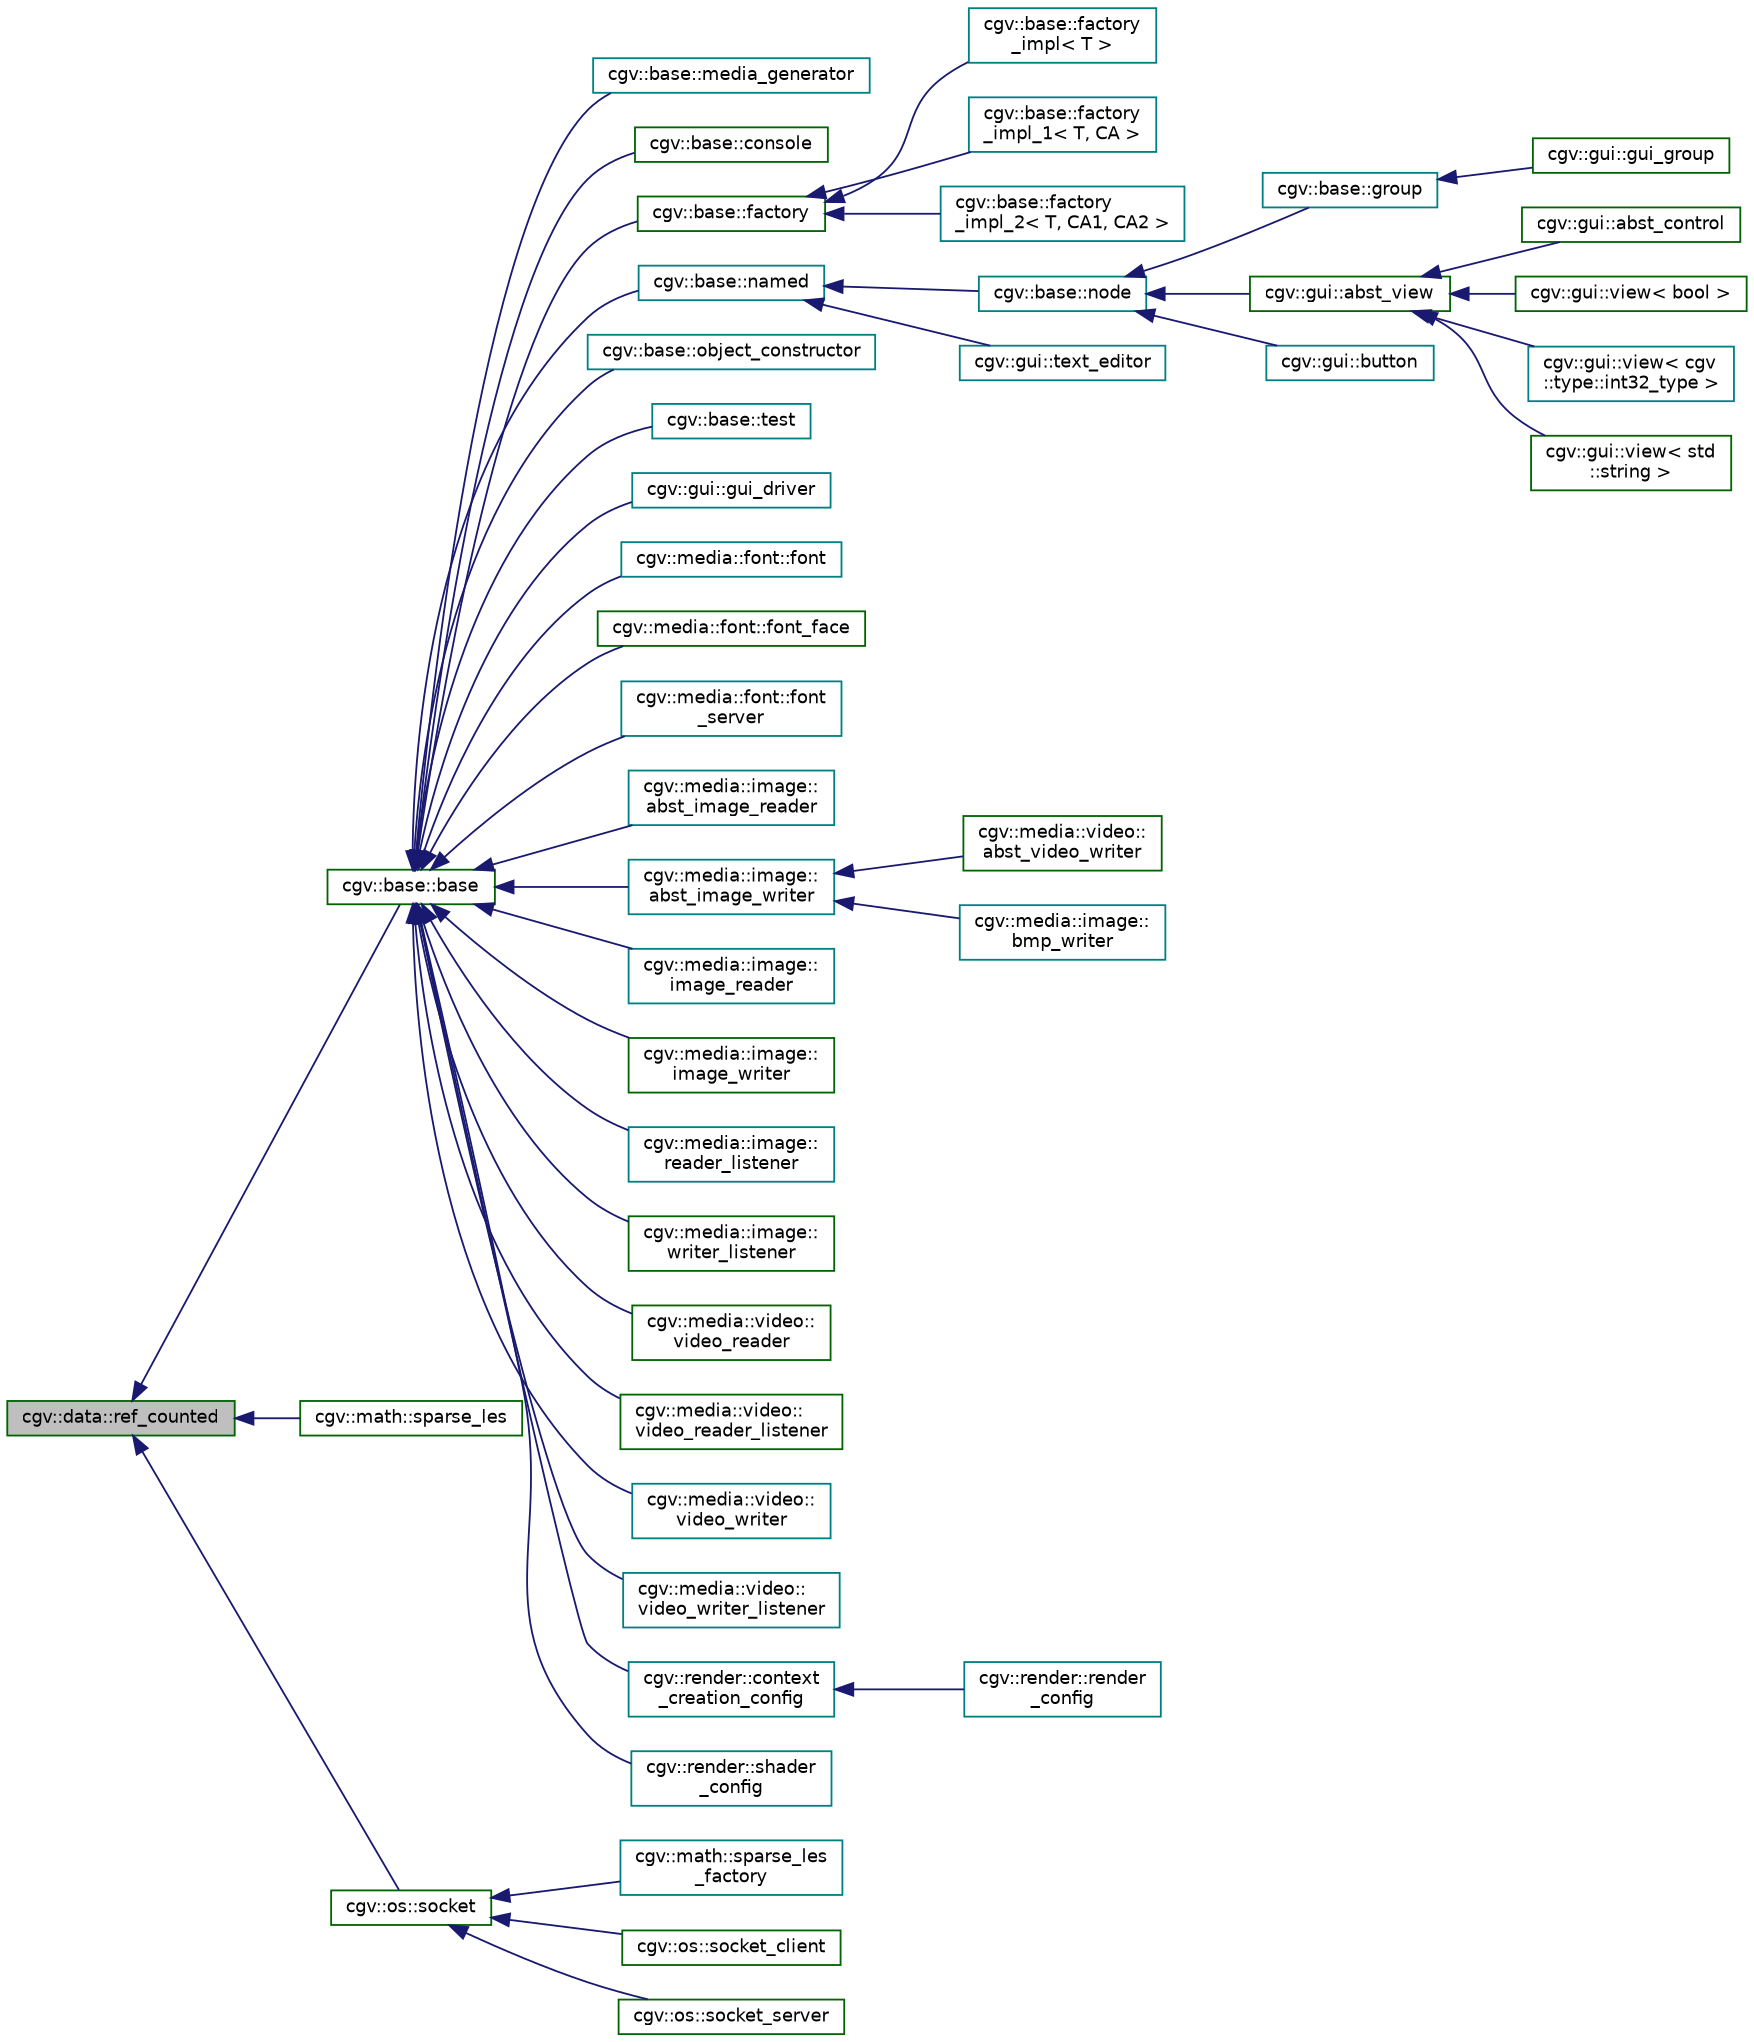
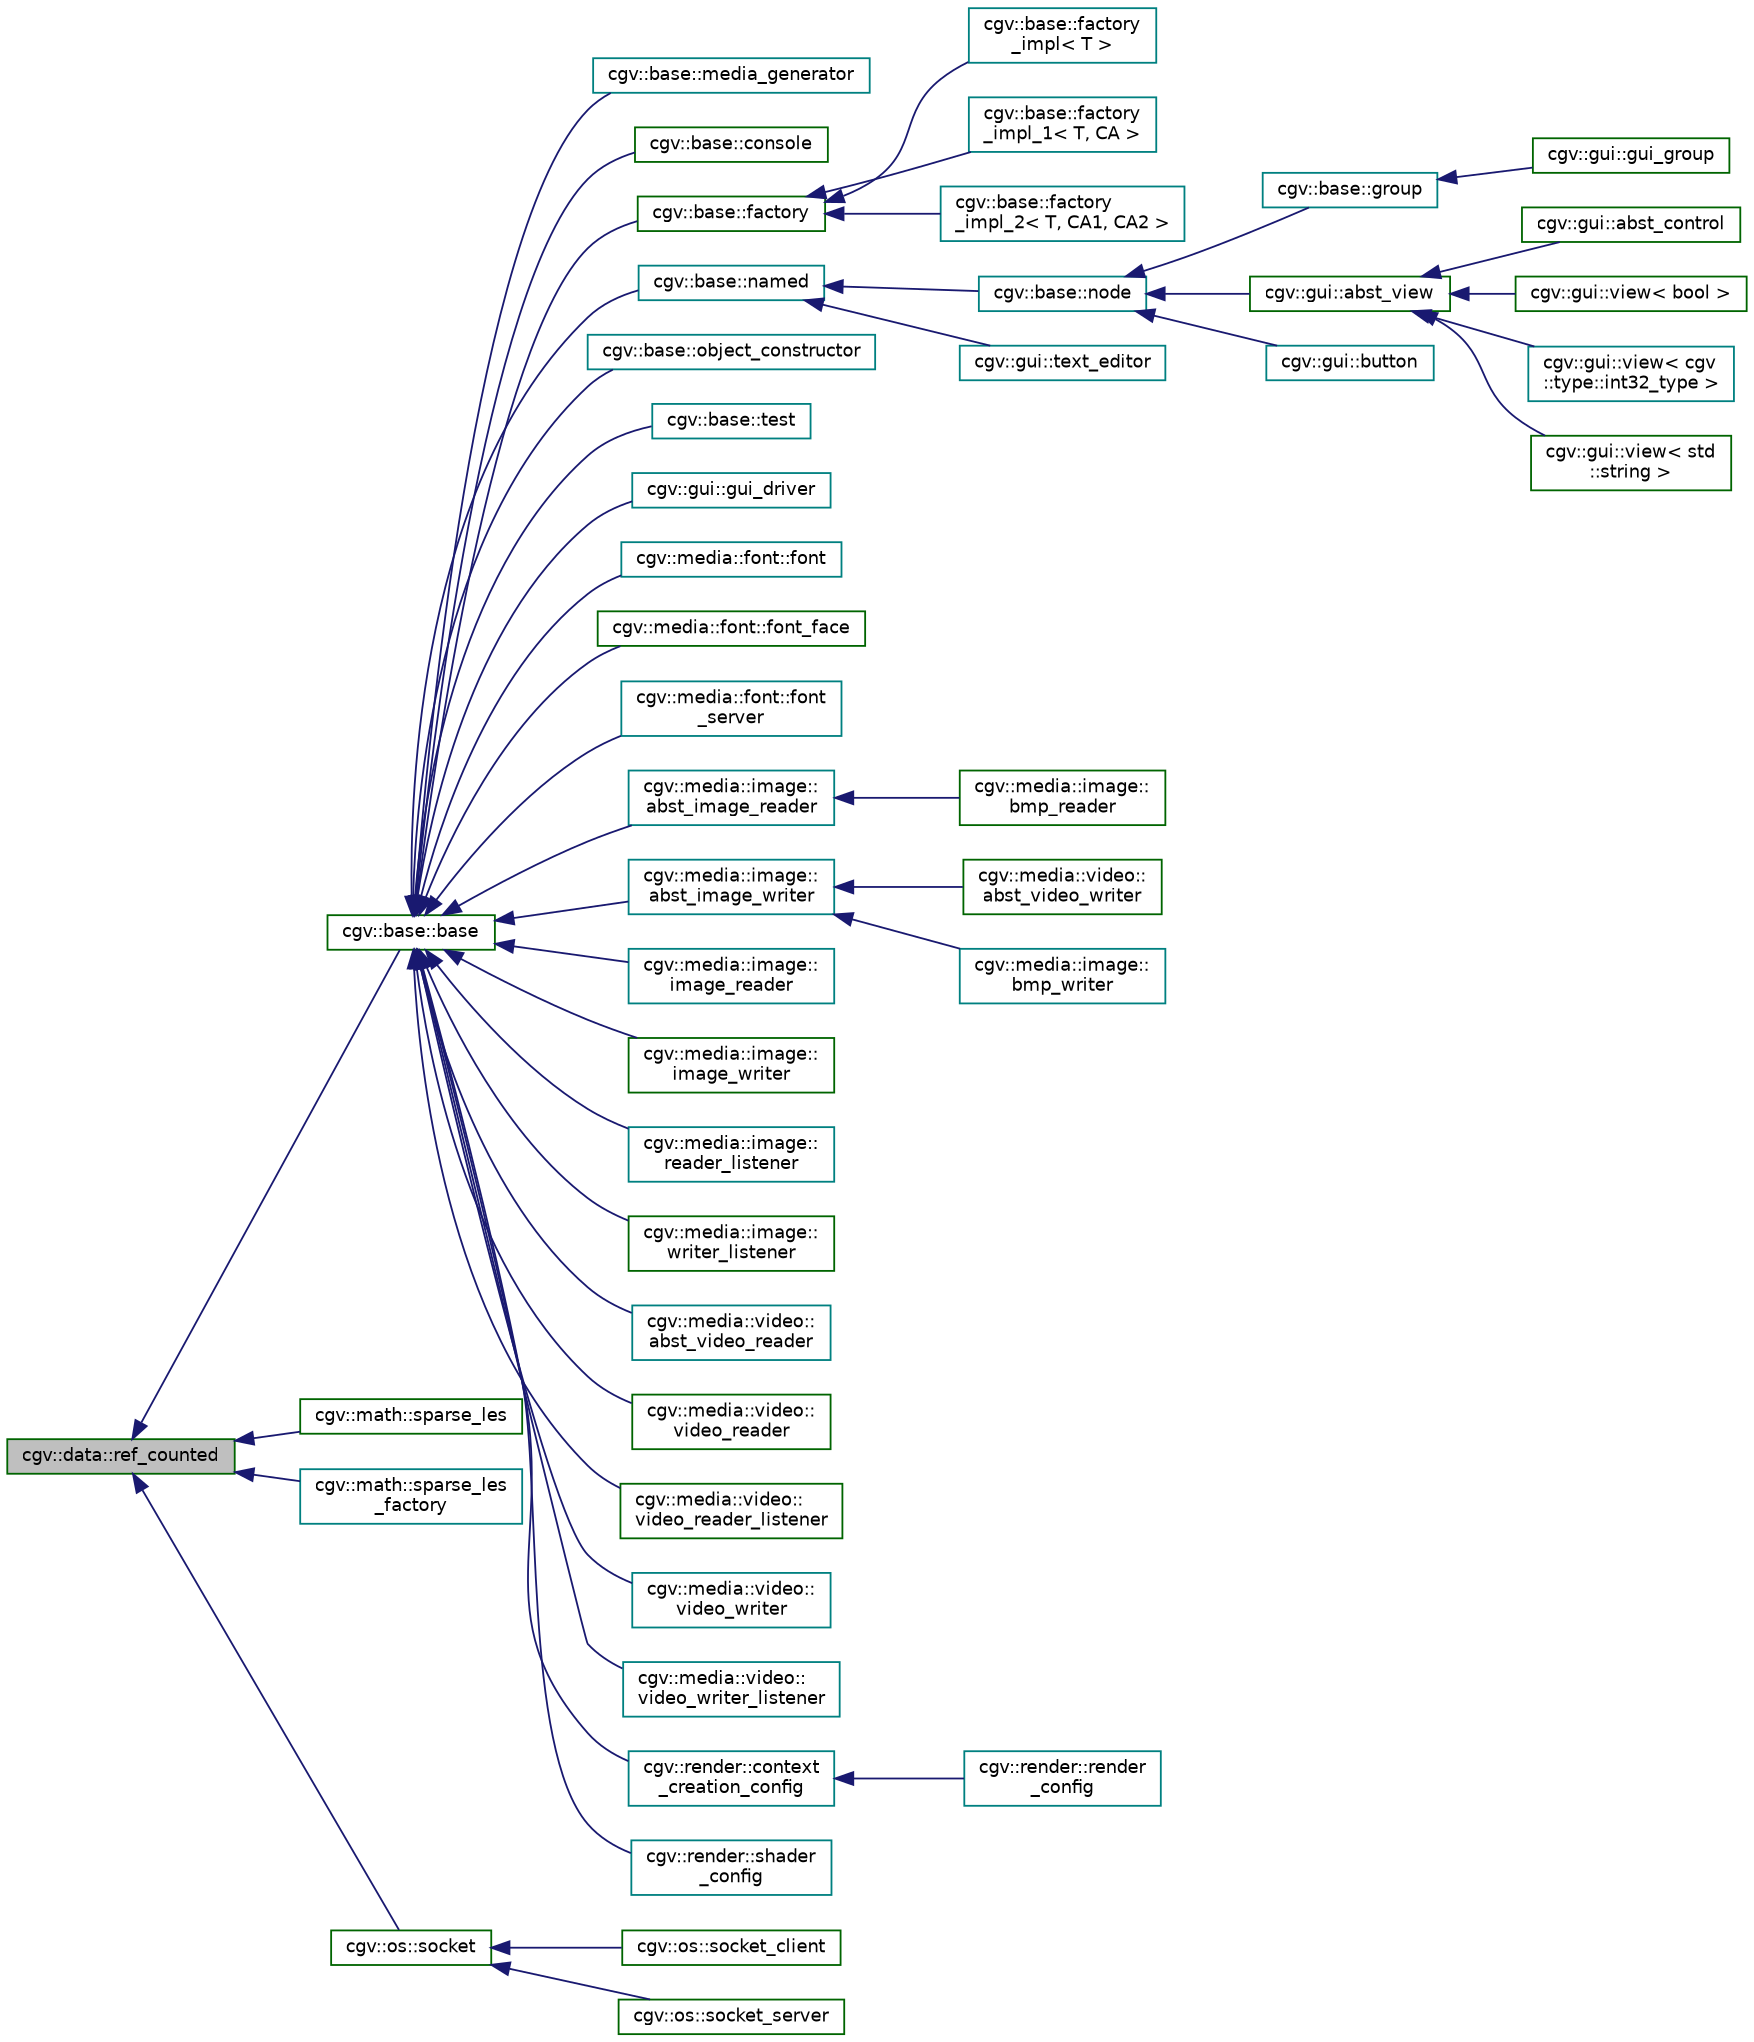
node "cgv::media::image:: bmp_reader": added
node "cgv::media::video:: abst_video_reader": added
edge "cgv::math::sparse_les _factory" -> "cgv::os::socket": now "cgv::math::sparse_les _factory" -> "cgv::data::ref_counted"
